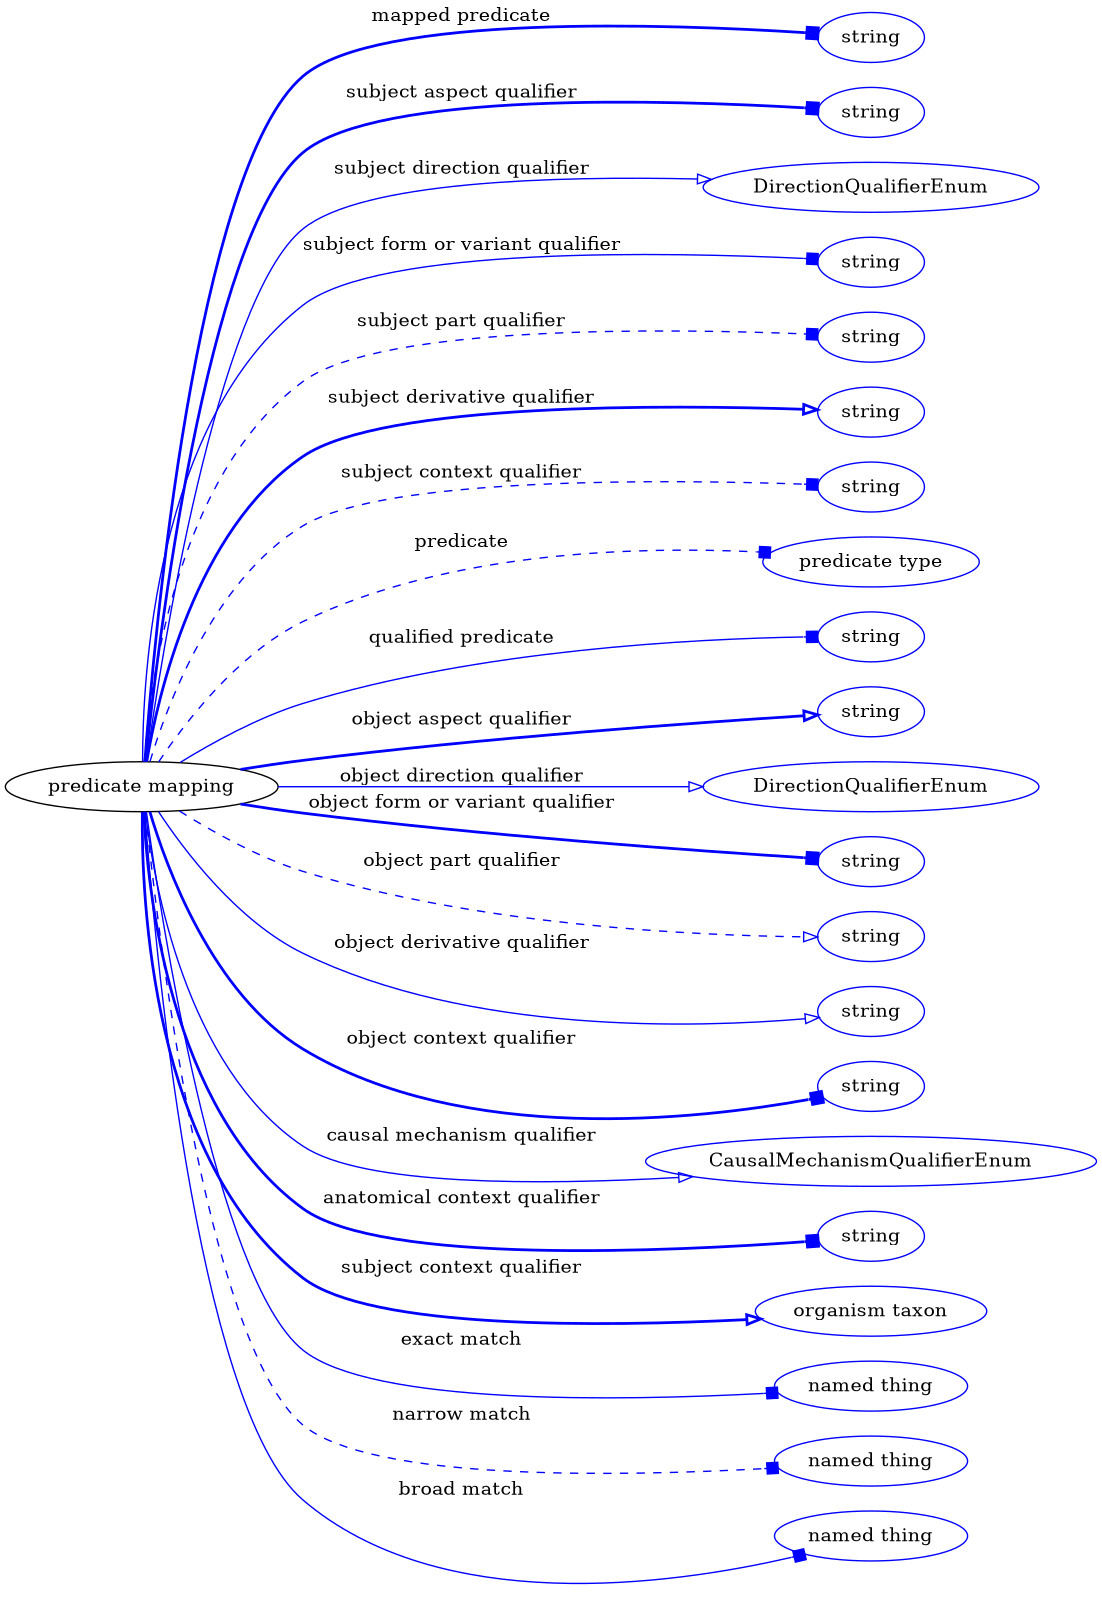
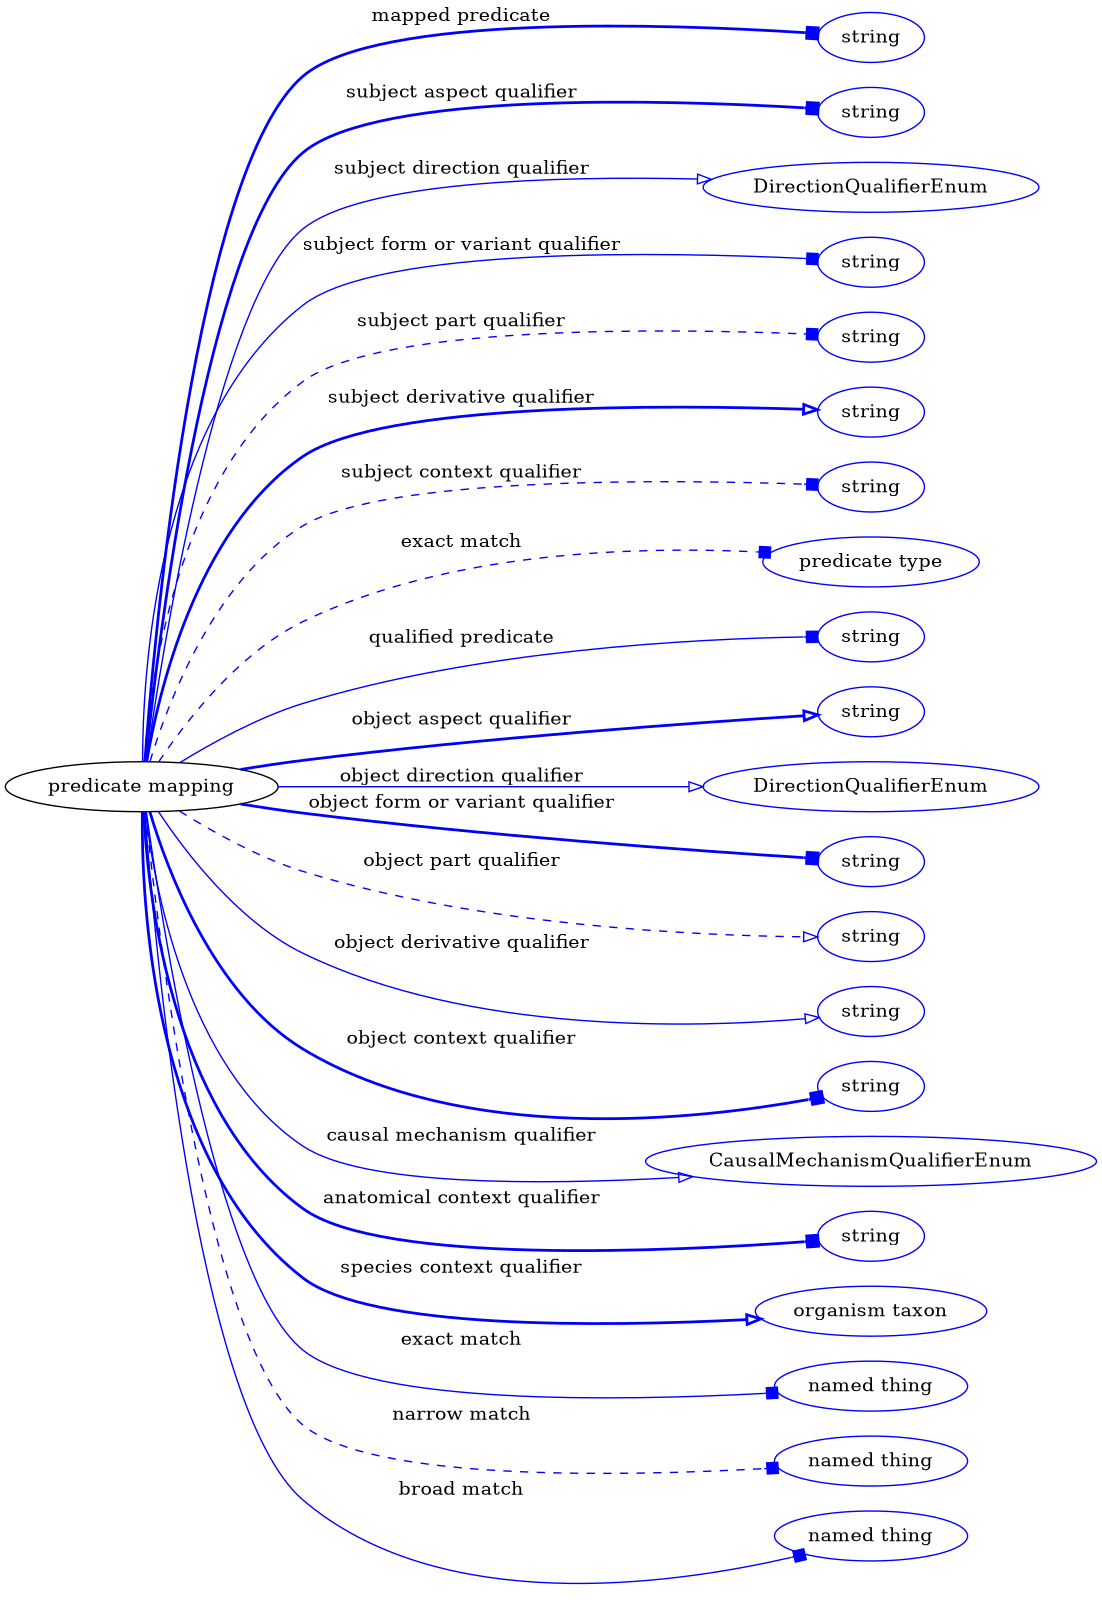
edge "predicate mapping" -> "predicate type": label "predicate" -> "exact match"
edge "predicate mapping" -> "organism taxon": label "subject context qualifier" -> "species context qualifier"
